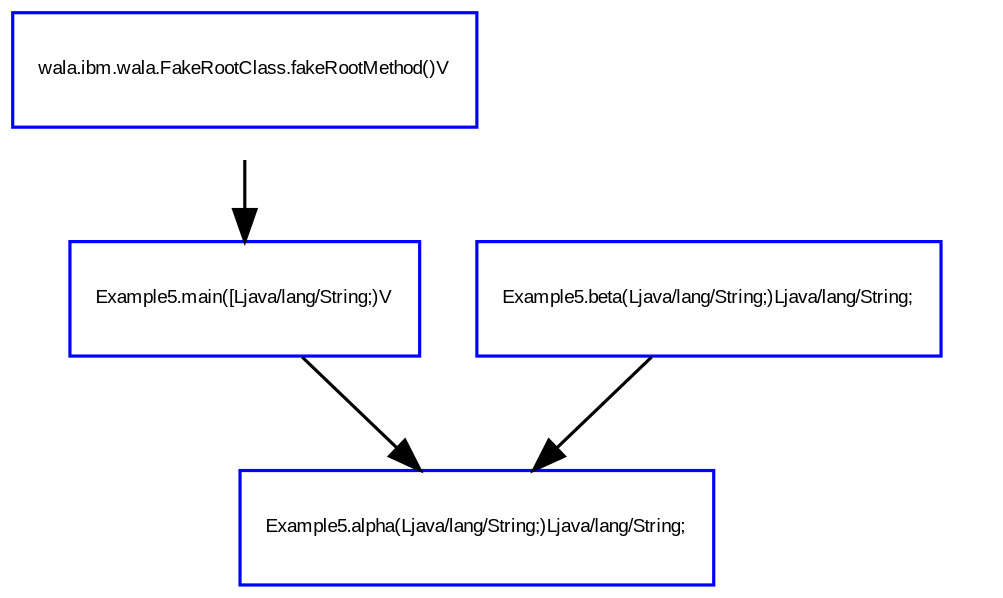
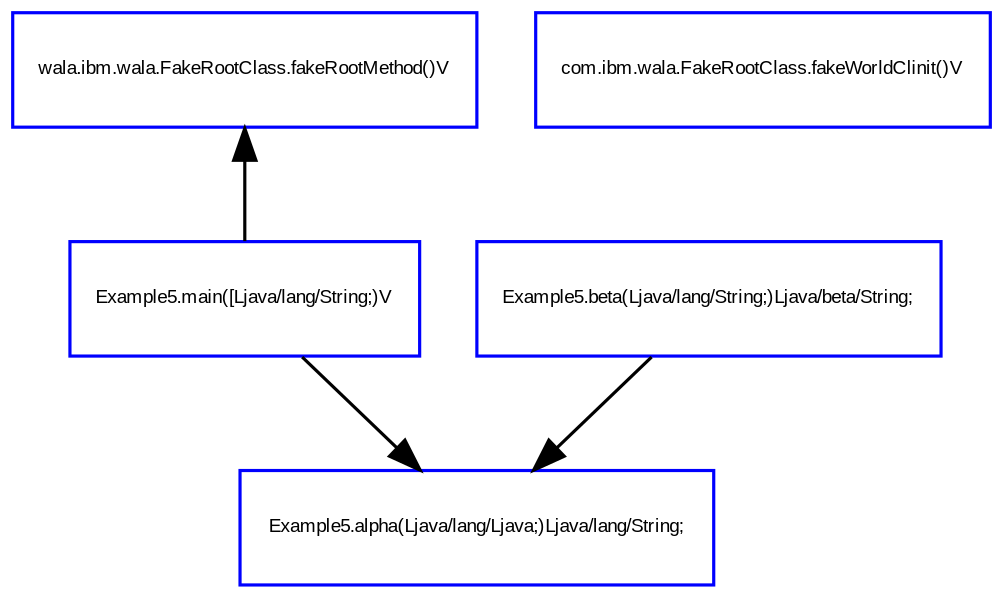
node "com.ibm.wala.FakeRootClass.fakeWorldClinit()V": added
edge "wala.ibm.wala.FakeRootClass.fakeRootMethod()V" -> "Example5.main([Ljava/lang/String;)V": reversed
node "Example5.beta(Ljava/lang/String;)Ljava/lang/String;": label "Example5.beta(Ljava/lang/String;)Ljava/lang/String;" -> "Example5.beta(Ljava/lang/String;)Ljava/beta/String;"
node "Example5.alpha(Ljava/lang/String;)Ljava/lang/String;": label "Example5.alpha(Ljava/lang/String;)Ljava/lang/String;" -> "Example5.alpha(Ljava/lang/Ljava;)Ljava/lang/String;"
